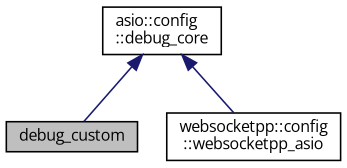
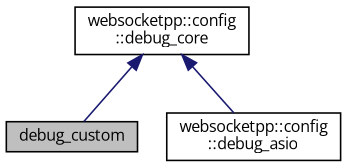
node "asio::config ::debug_core": label "asio::config ::debug_core" -> "websocketpp::config ::debug_core"
node "websocketpp::config ::websocketpp_asio": label "websocketpp::config ::websocketpp_asio" -> "websocketpp::config ::debug_asio"
